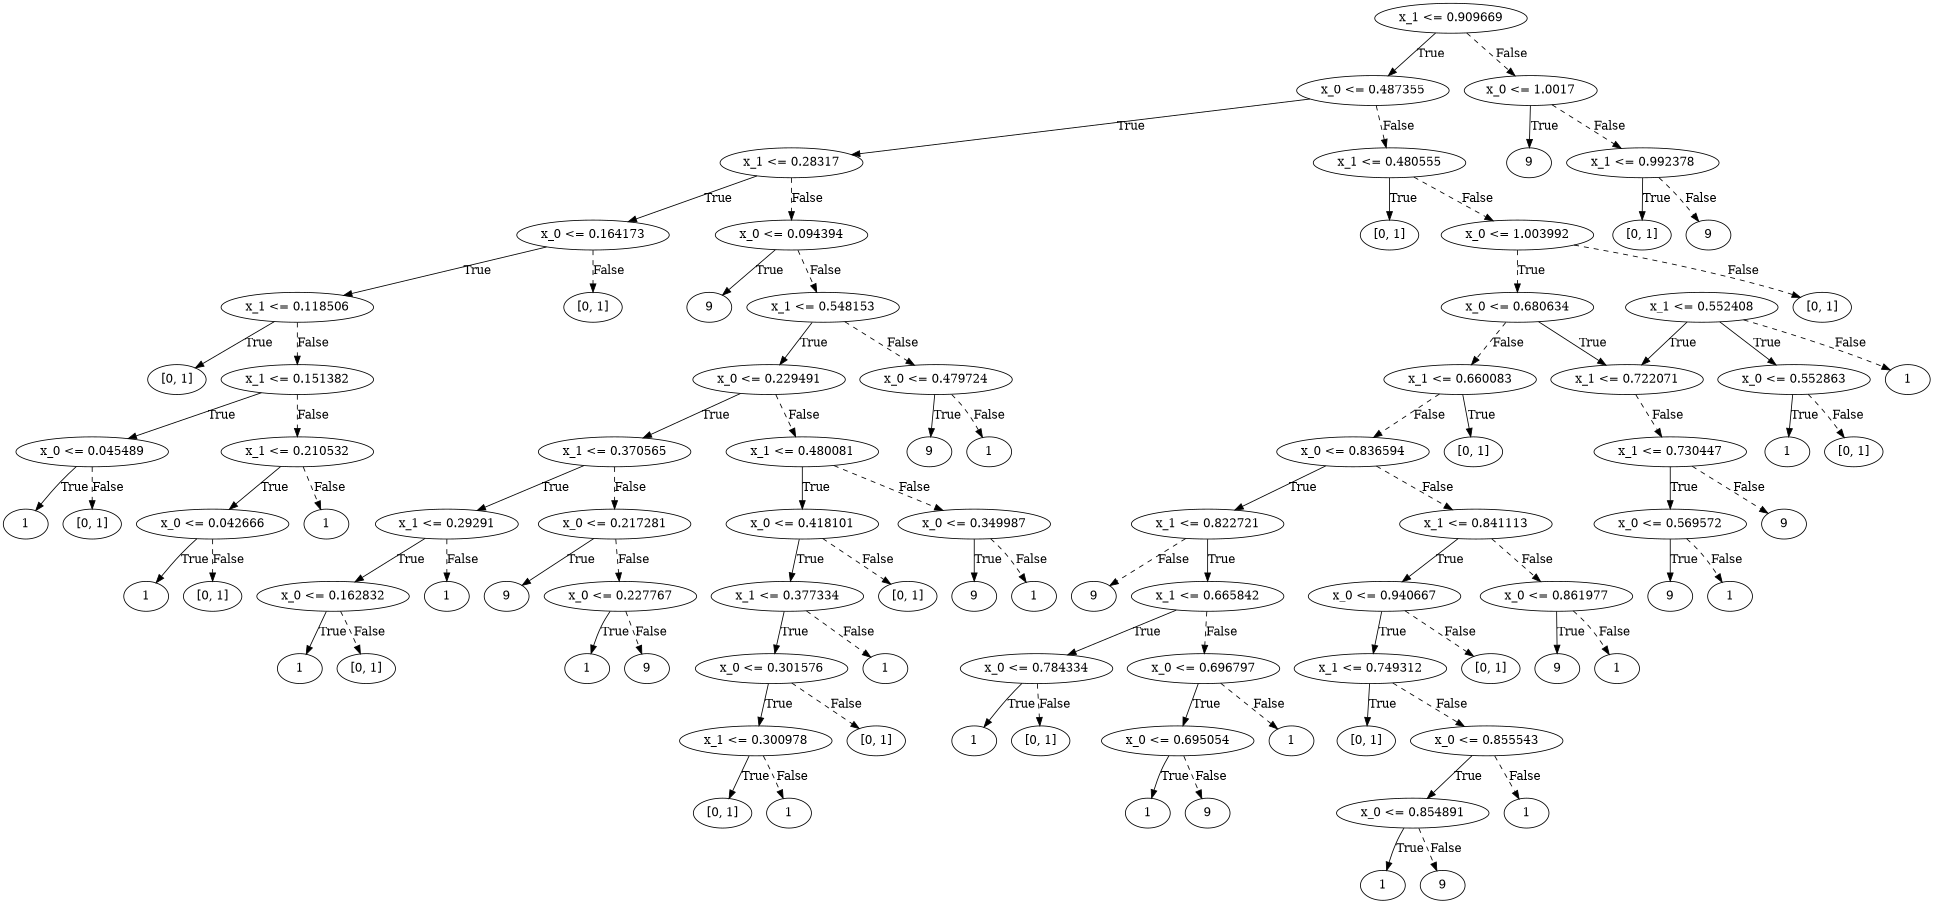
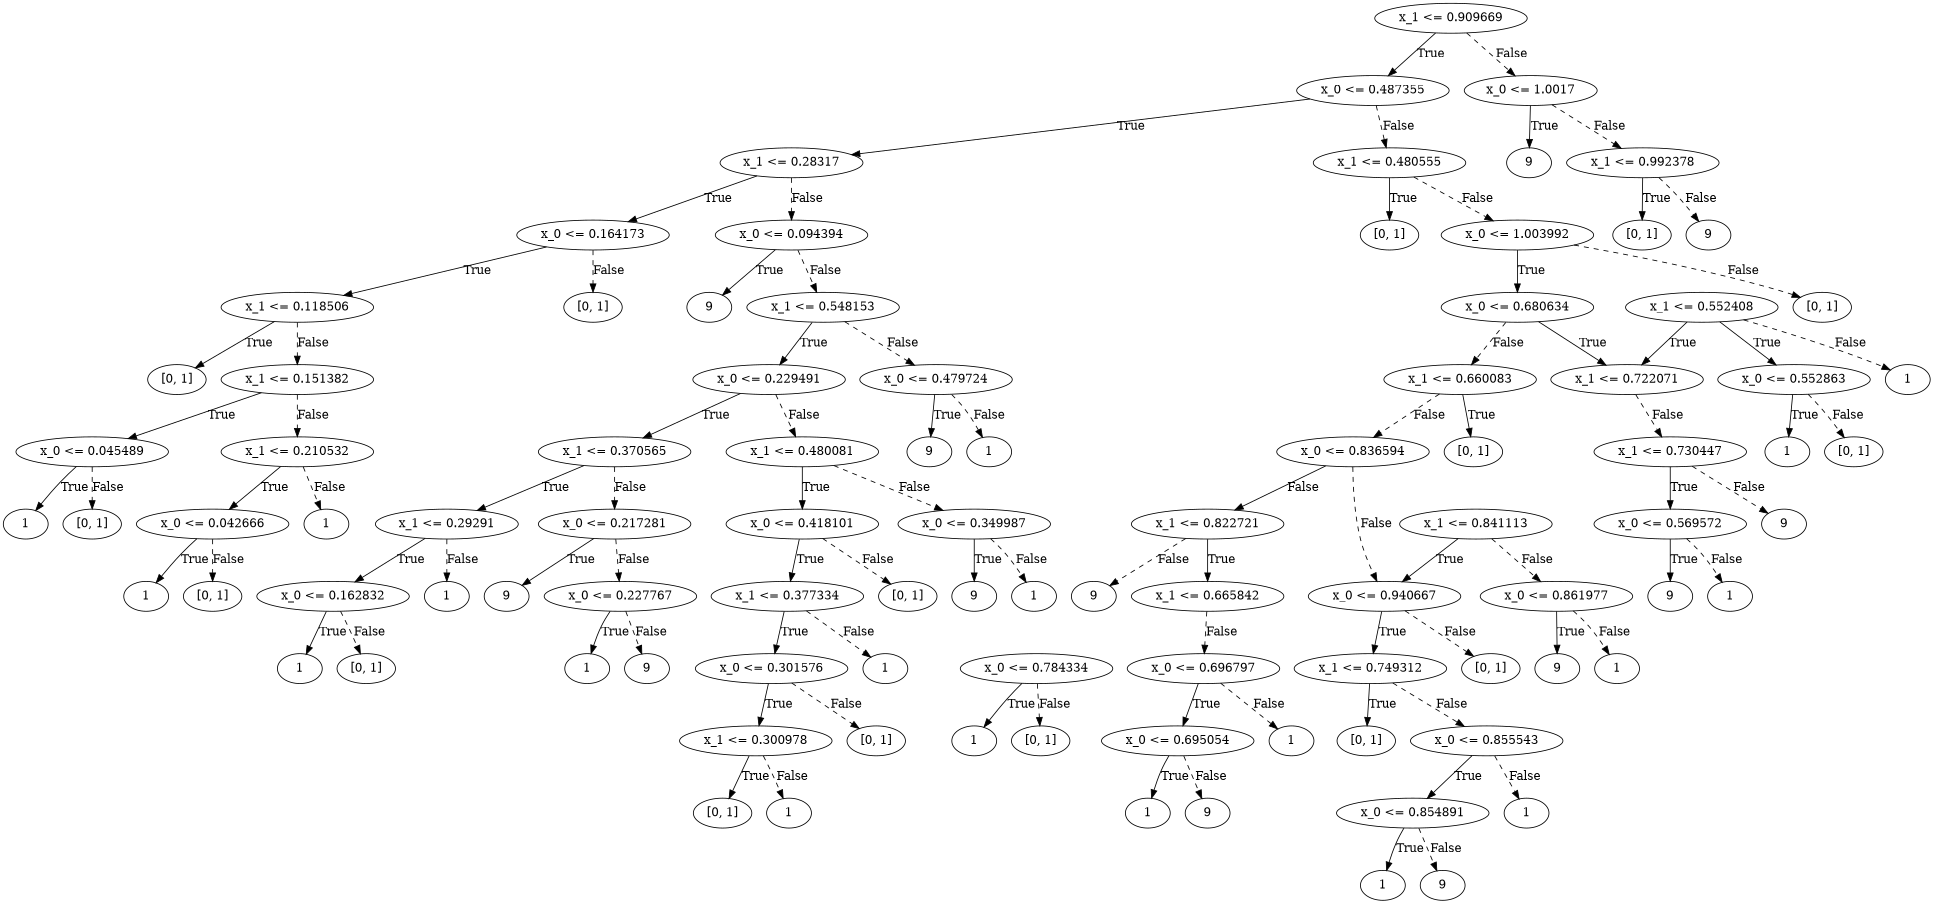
edge "x_0 <= 1.003992" -> "x_0 <= 0.680634": style dashed -> solid
edge "x_0 <= 0.836594" -> "x_1 <= 0.841113": now "x_0 <= 0.836594" -> "x_0 <= 0.940667"
edge "x_0 <= 0.836594" -> "x_1 <= 0.822721": label "True" -> "False"
edge "x_1 <= 0.665842" -> "x_0 <= 0.784334": removed, label "True"
